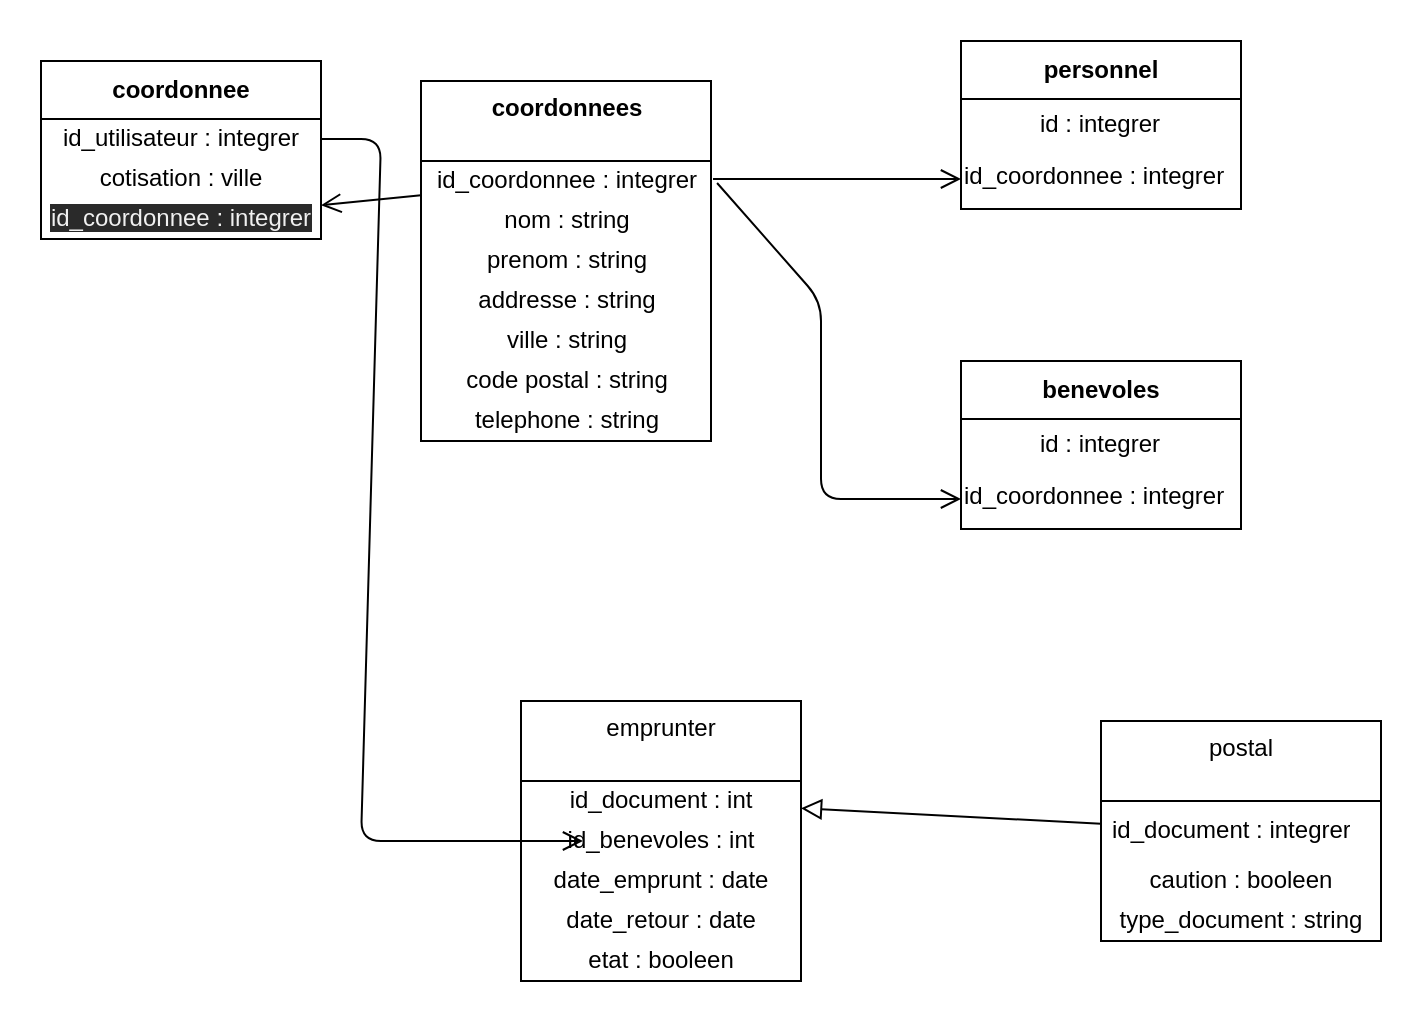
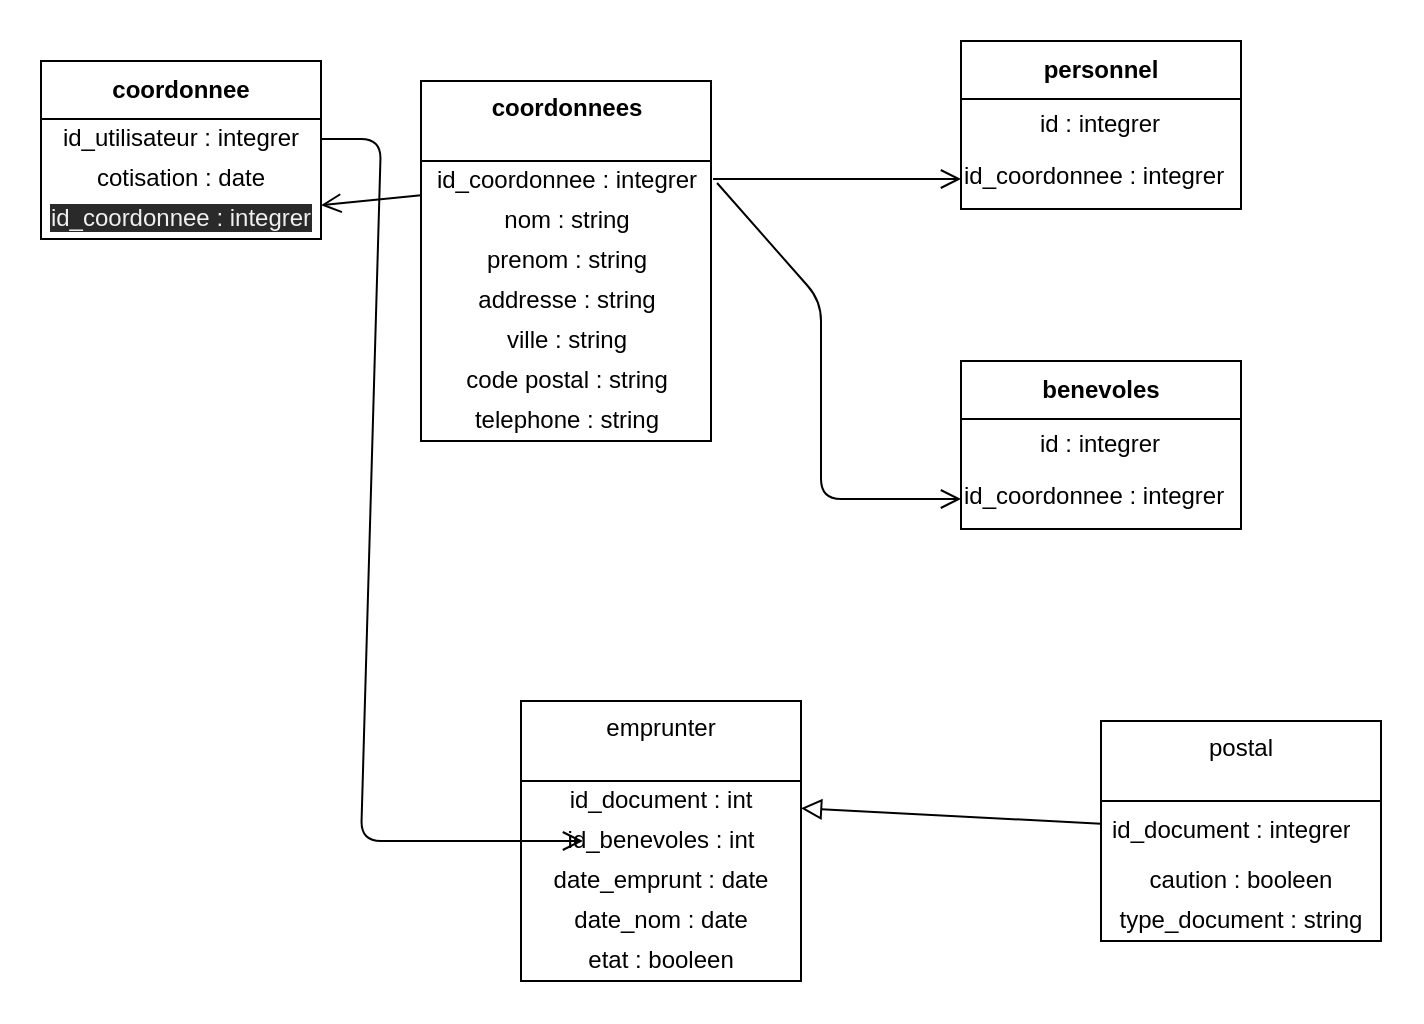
node "cotisation : ville": label "cotisation : ville" -> "cotisation : date"
node "date_retour : date": label "date_retour : date" -> "date_nom : date"
